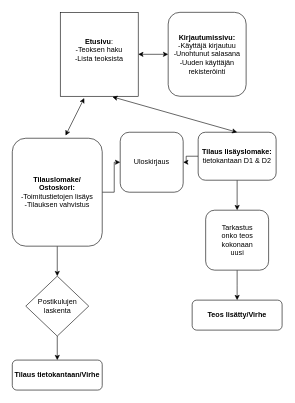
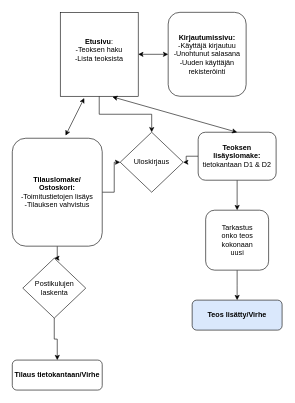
edge "Etusivu: -Teoksen haku -Lista teoksista" -> "Uloskirjaus": added
node "Tilaus lisäyslomake: tietokantaan D1 & D2": label "Tilaus lisäyslomake: tietokantaan D1 & D2" -> "Teoksen lisäyslomake: tietokantaan D1 & D2"
node "Uloskirjaus": shape rounded rectangle -> diamond
node "Postikulujen laskenta": moved (57, 306) -> (54, 288)
node "Teos lisätty/Virhe": fillcolor #ffffff -> #dae8fc
